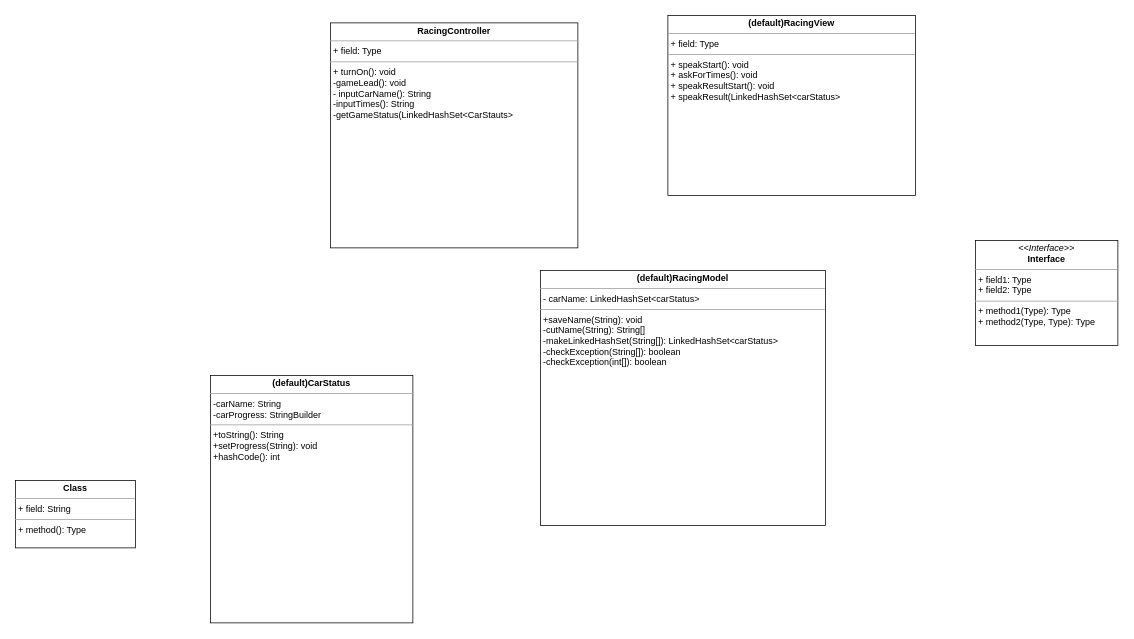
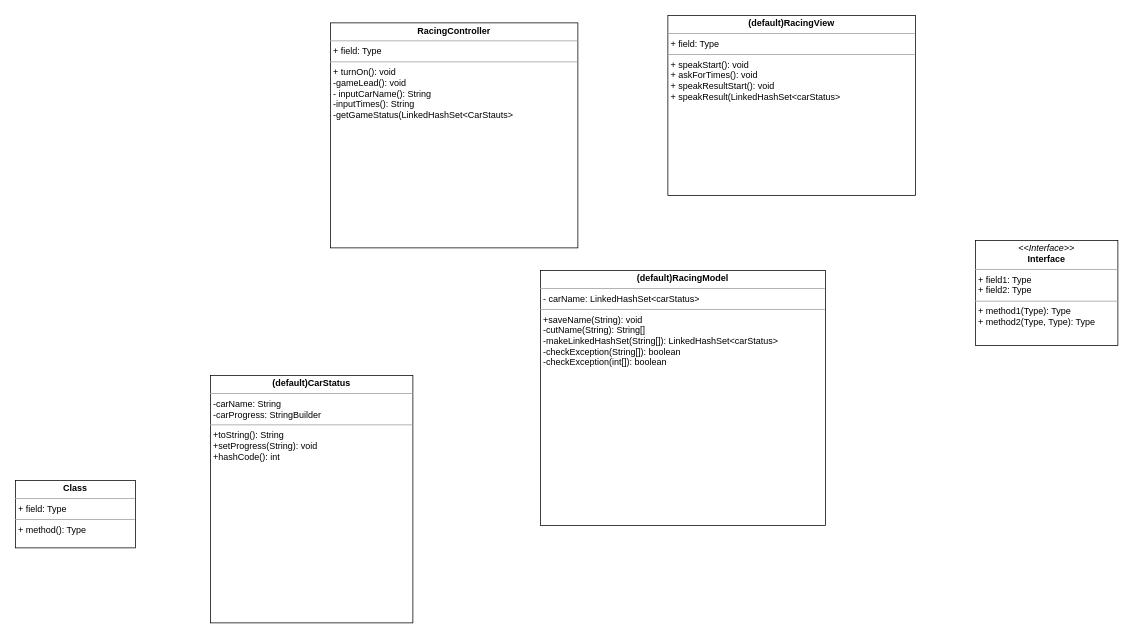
node "Class + field: String + method(): Type": label "Class + field: String + method(): Type" -> "Class + field: Type + method(): Type"
